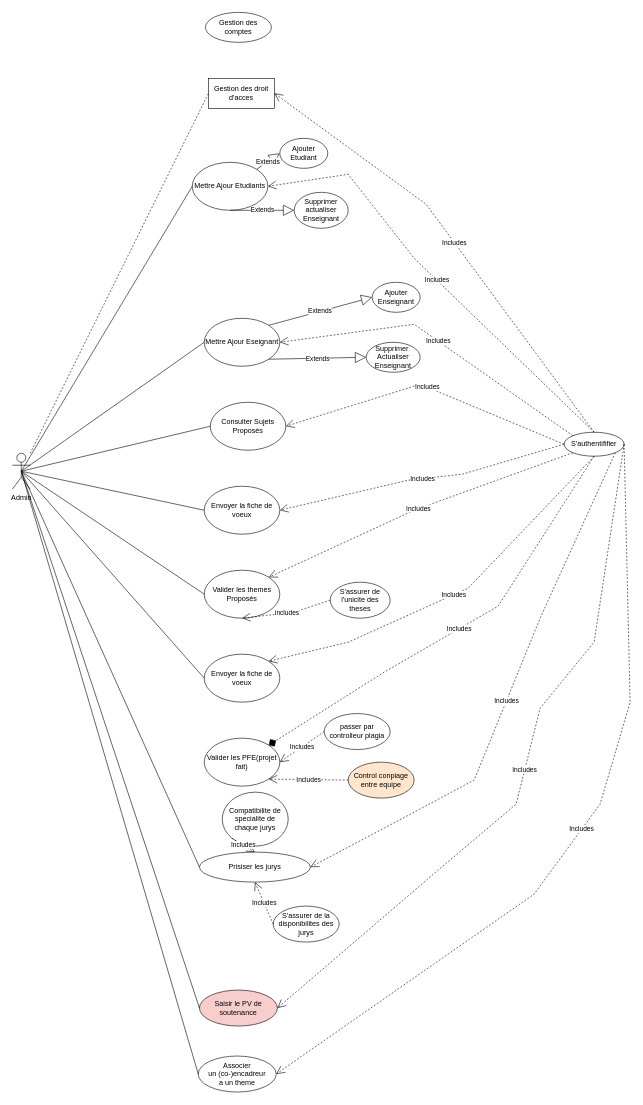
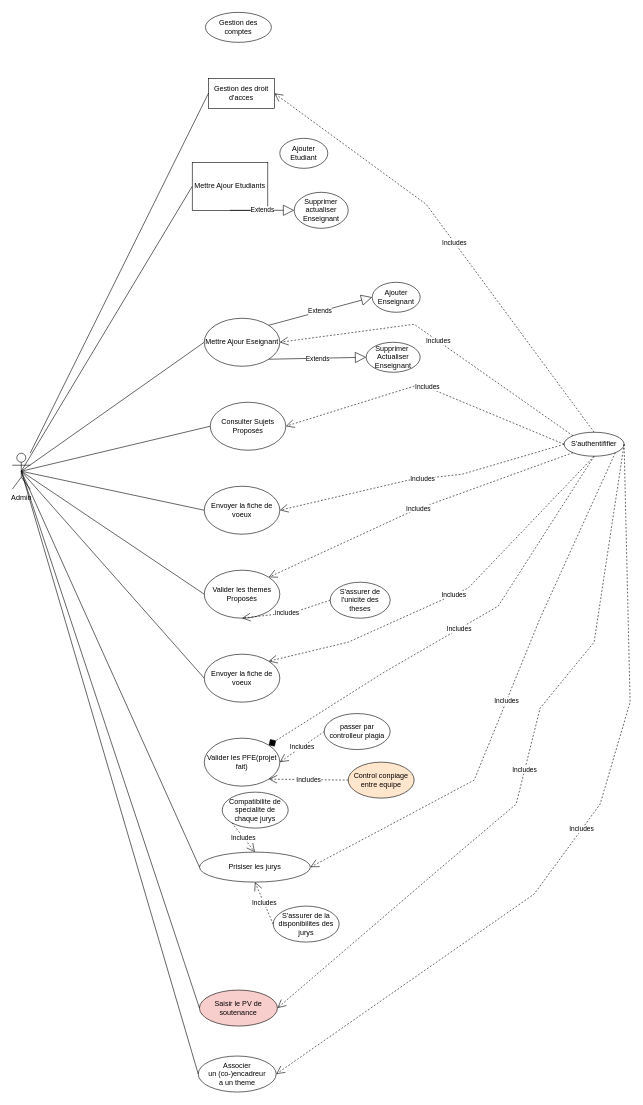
edge "Mettre Ajour Etudiants" -> "Ajouter Etudiant": removed, label "Extends"
node "Mettre Ajour Etudiants": shape ellipse -> rectangle
edge "S'authentififier" -> "Mettre Ajour Etudiants": removed, label "Includes"
edge "Gestion des droit d'acces" -- "Admin": style dashed -> solid
node "Compatibilite de specialite de chaque jurys": size 66x54 -> 66x36
